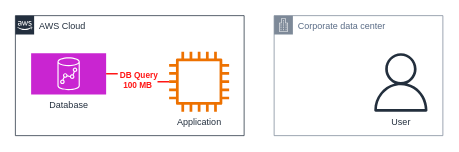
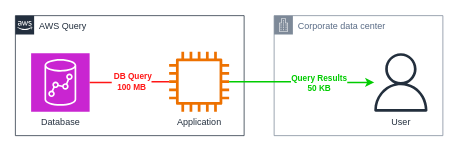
node "AWS Cloud": label "AWS Cloud" -> "AWS Query"
node "Database": size 75x41 -> 59x59
edge "Application" -> "User": added, label "Query Results 50 KB"
